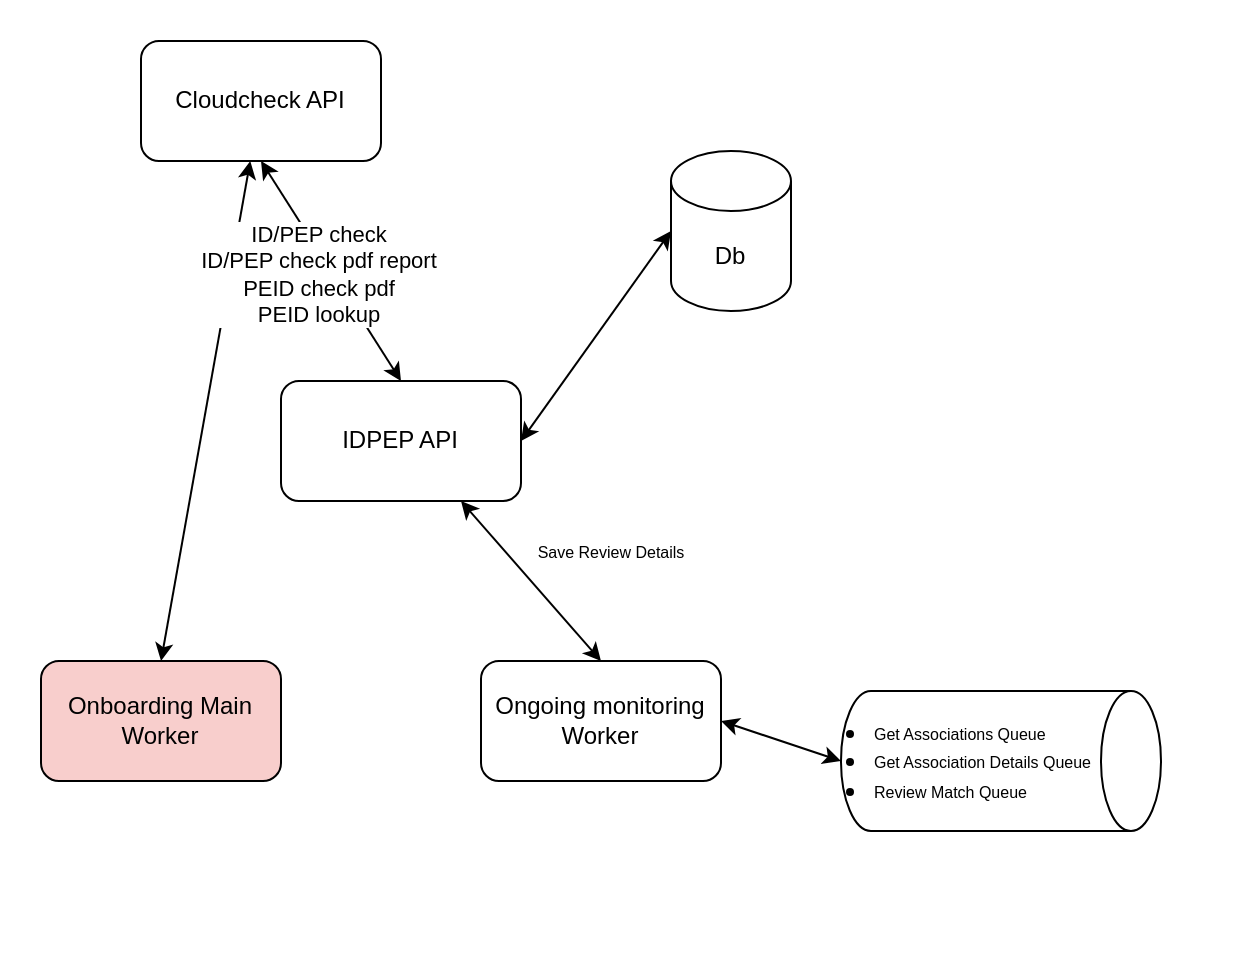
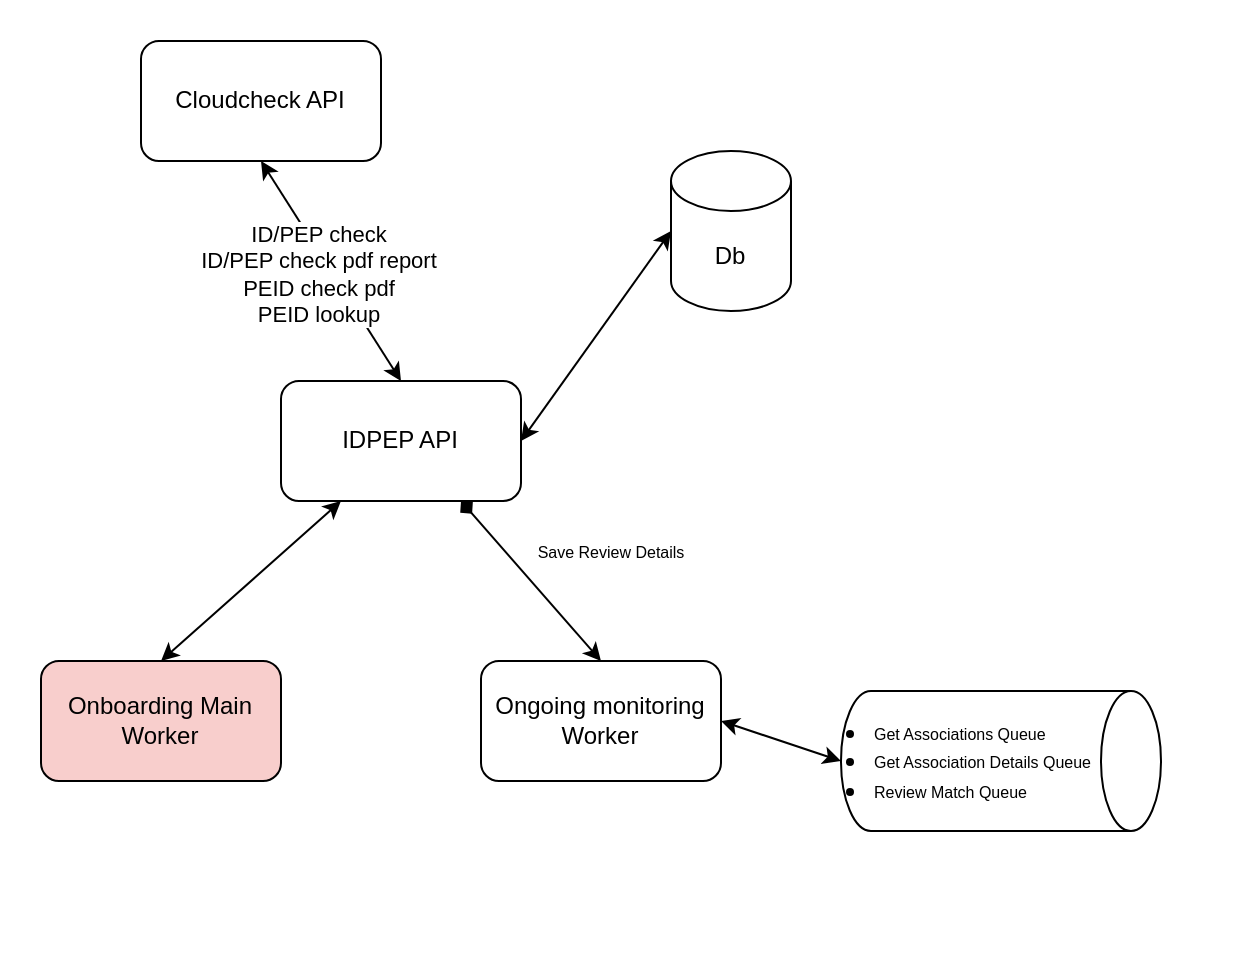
edge "Cloudcheck API" -- "Onboarding Main Worker": now "IDPEP API" -- "Onboarding Main Worker"
edge "IDPEP API" -- "Ongoing monitoring Worker": arrowhead classic -> diamond
